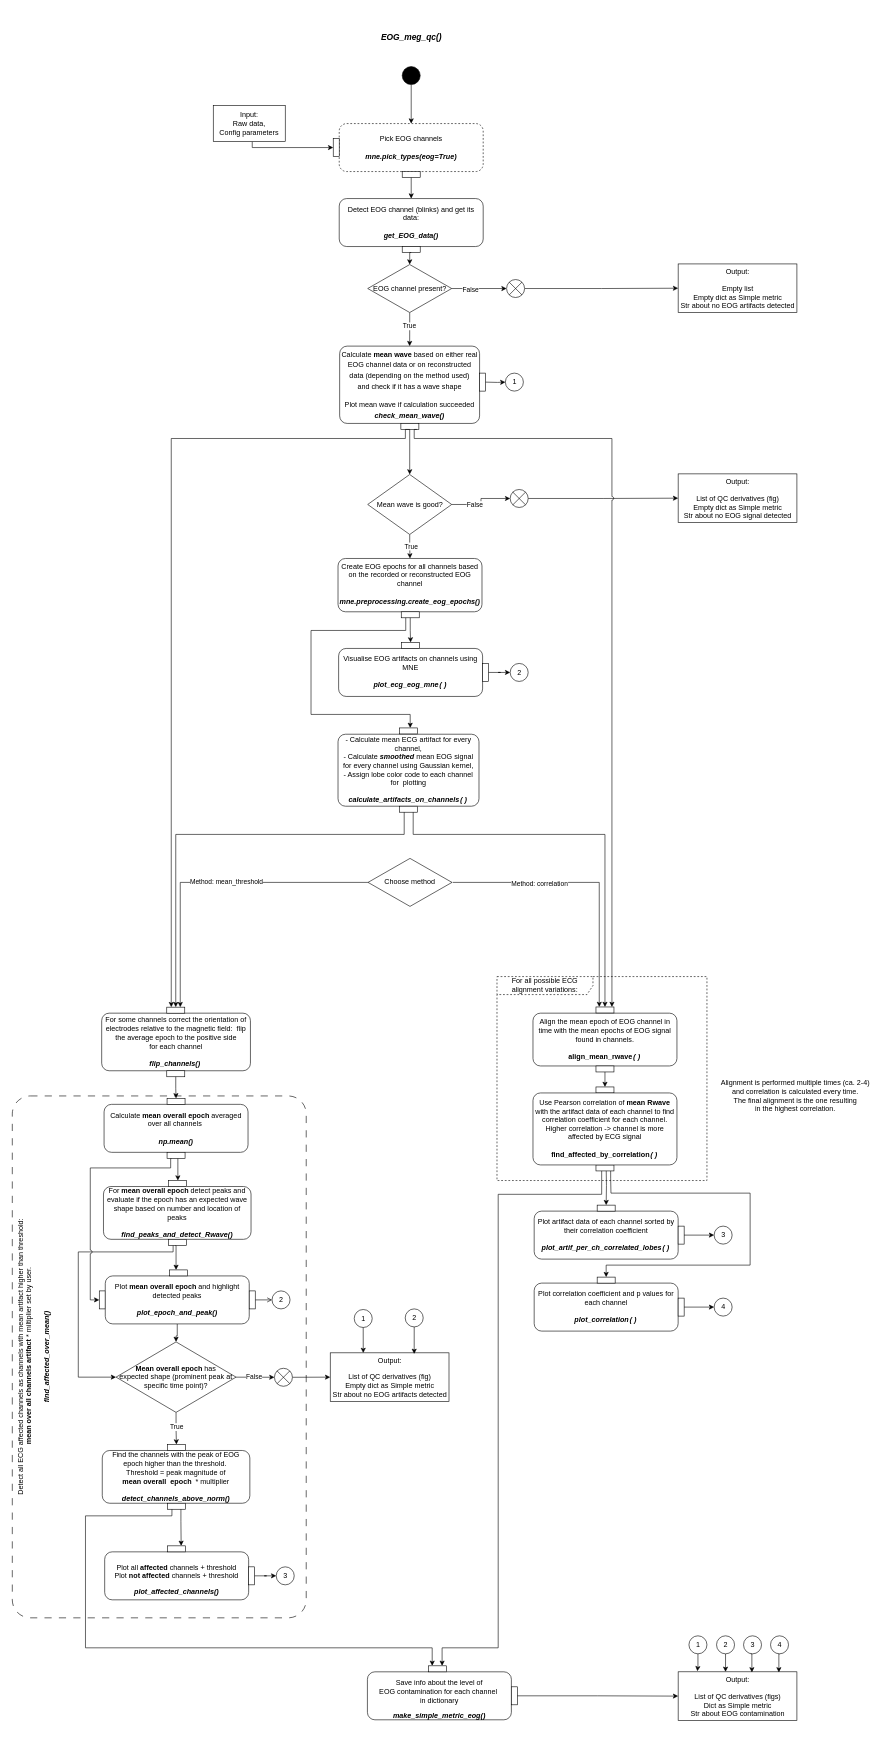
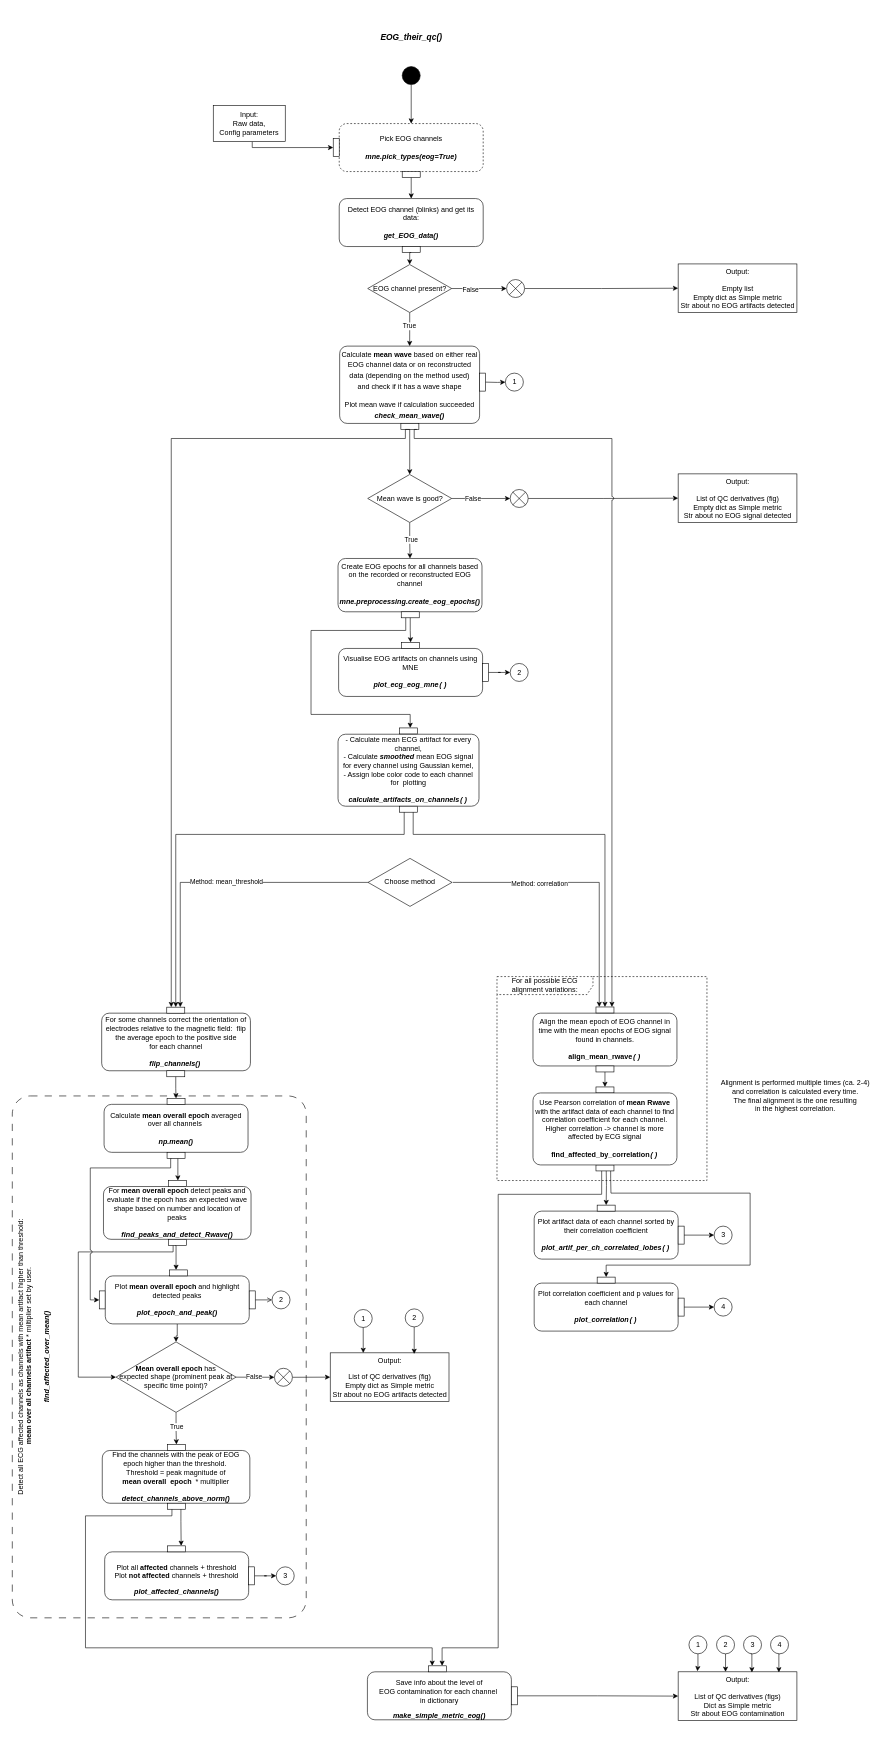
node "EOG_meg_qc()": label "EOG_meg_qc()" -> "EOG_their_qc()"
node "Mean wave is good?": size 84x60 -> 84x48
